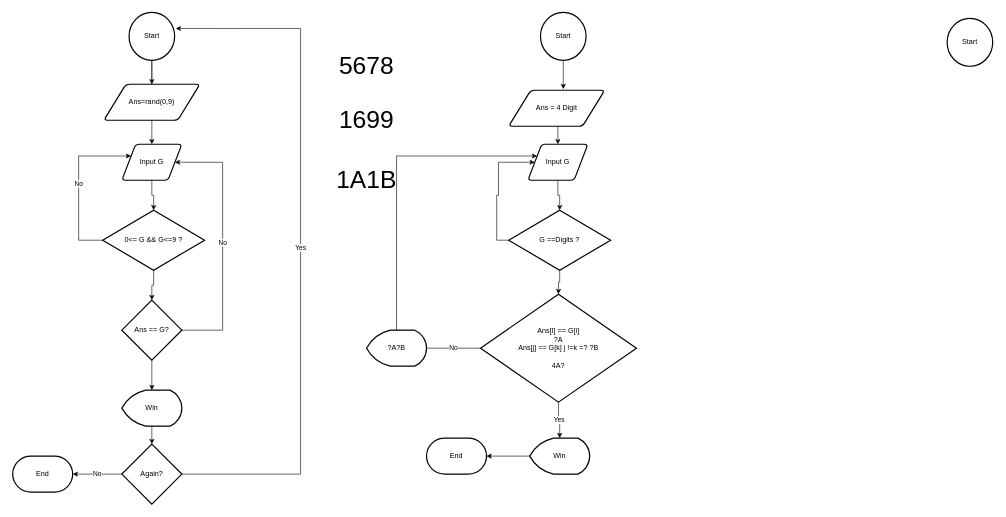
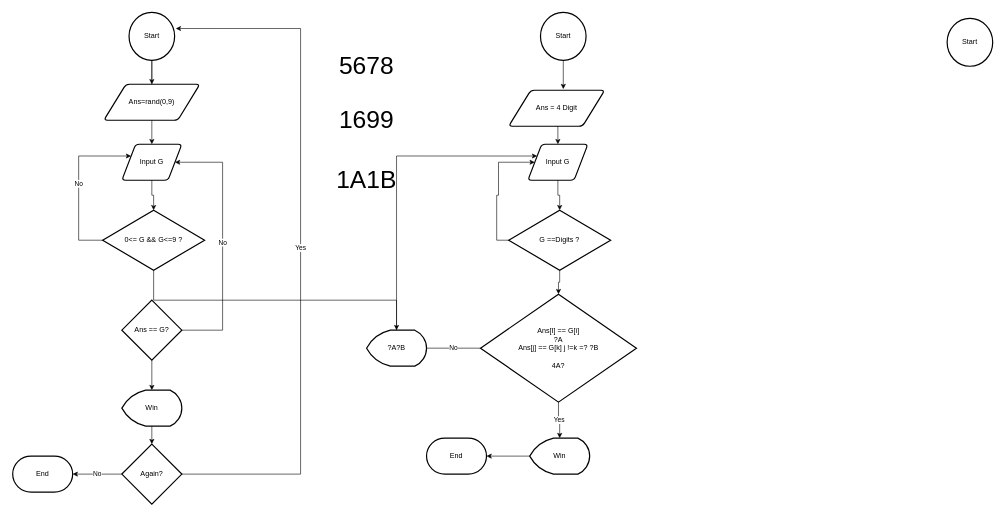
edge "0<= G && G<=9 ?" -> "Ans == G?": now "0<= G && G<=9 ?" -> "?A?B"
